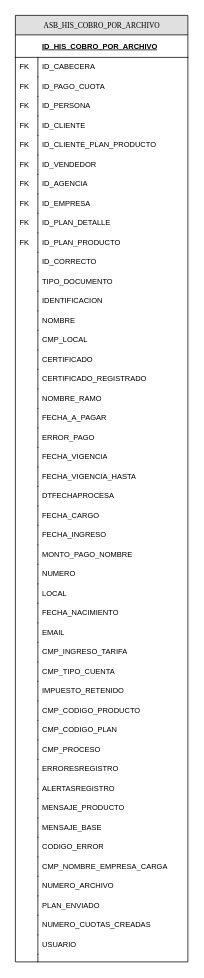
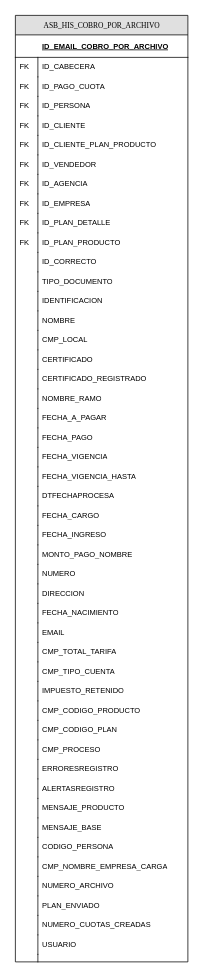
node "ID_HIS_COBRO_POR_ARCHIVO": label "ID_HIS_COBRO_POR_ARCHIVO" -> "ID_EMAIL_COBRO_POR_ARCHIVO"
node "ERROR_PAGO": label "ERROR_PAGO" -> "FECHA_PAGO"
node "LOCAL": label "LOCAL" -> "DIRECCION"
node "CMP_INGRESO_TARIFA": label "CMP_INGRESO_TARIFA" -> "CMP_TOTAL_TARIFA"
node "CODIGO_ERROR": label "CODIGO_ERROR" -> "CODIGO_PERSONA"
